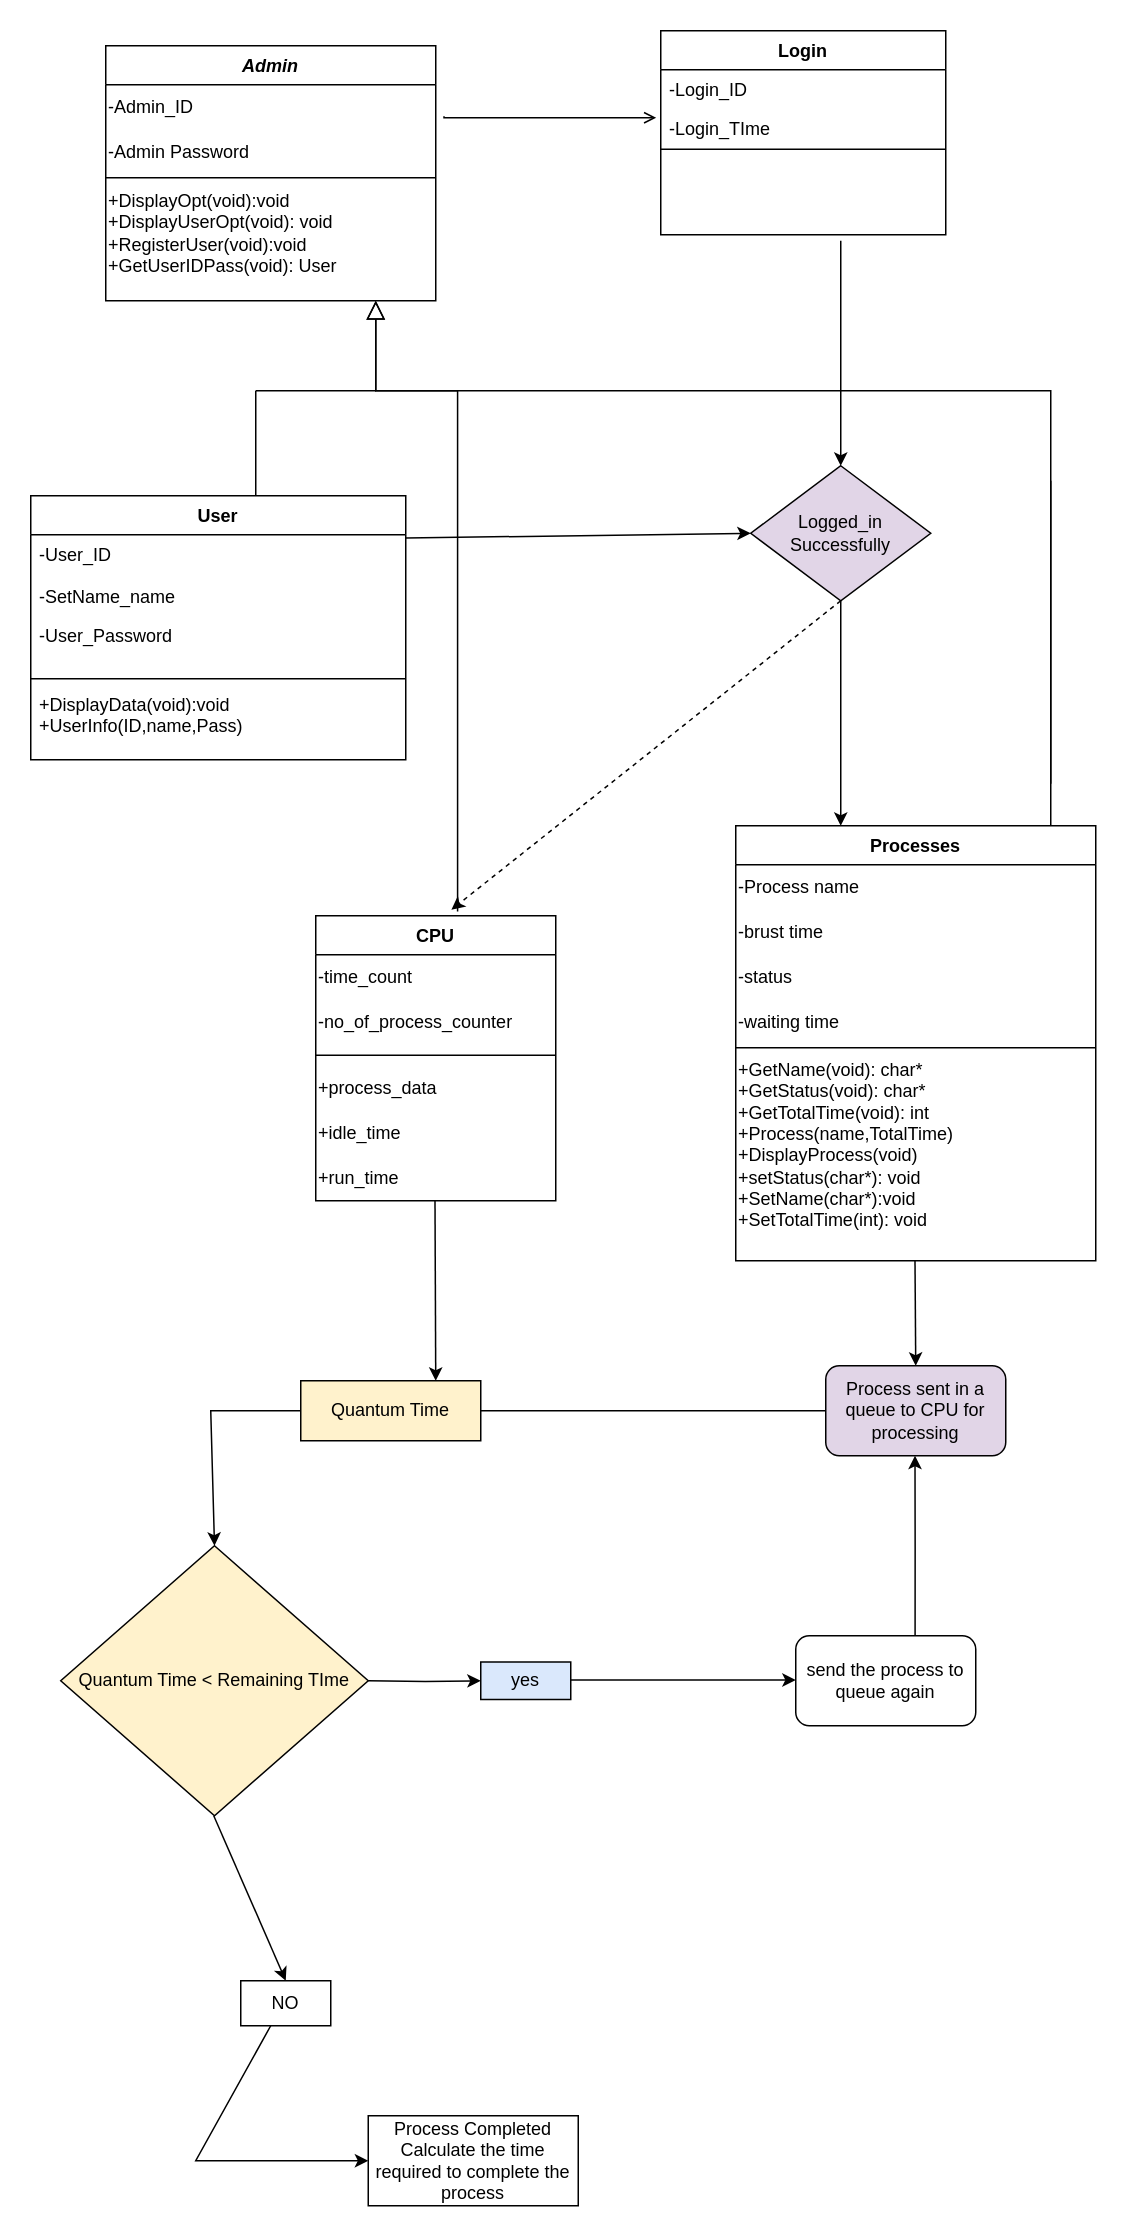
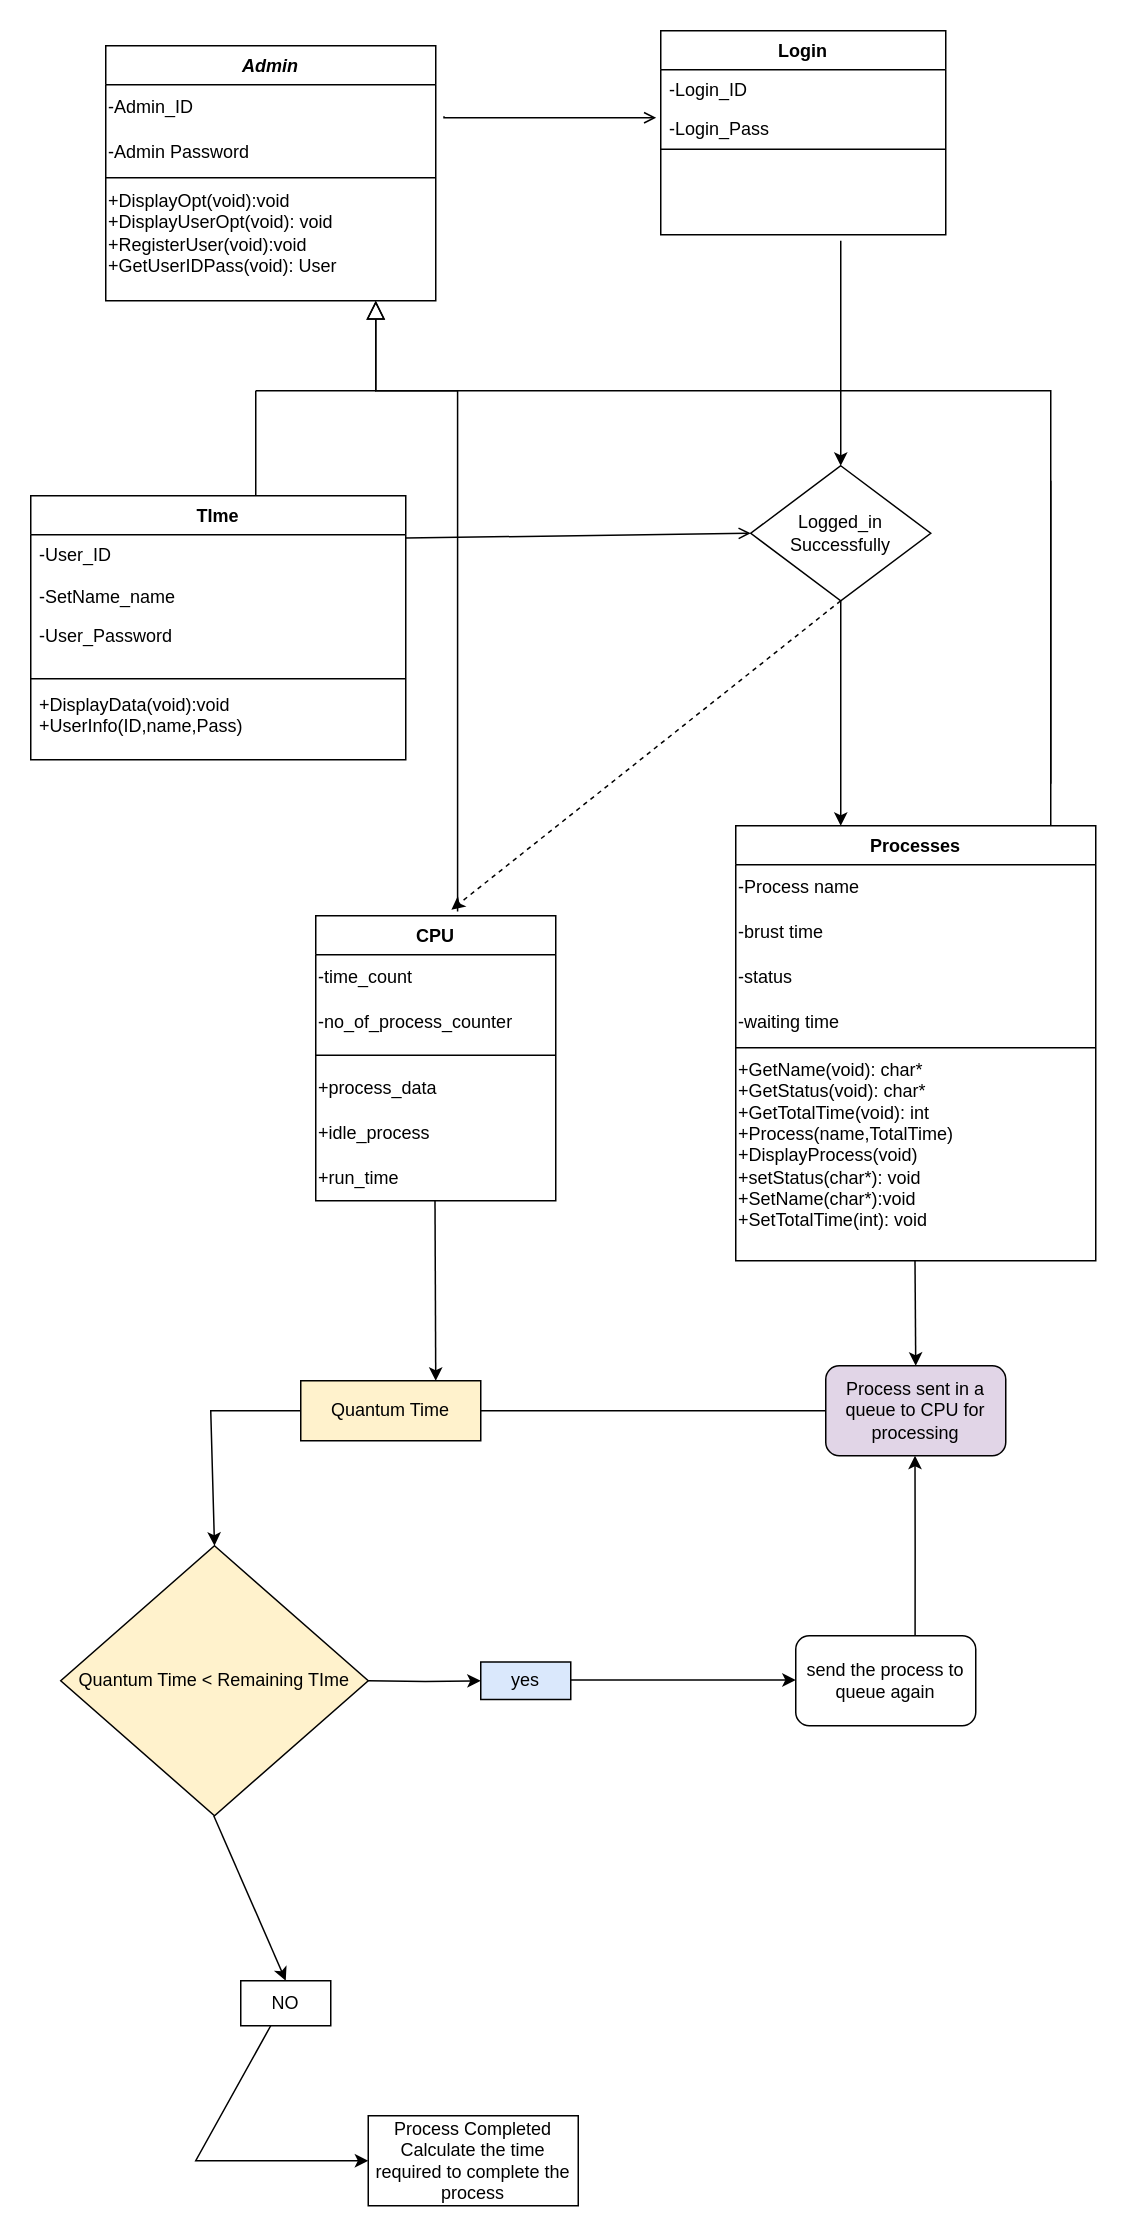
node "-Login_TIme": label "-Login_TIme" -> "-Login_Pass"
node "User": label "User" -> "TIme"
edge "-User_ID -SetName_name" -> "Logged_in Successfully": arrowhead classic -> open
node "Logged_in Successfully": fillcolor #e1d5e7 -> #ffffff
node "+idle_time": label "+idle_time" -> "+idle_process"
